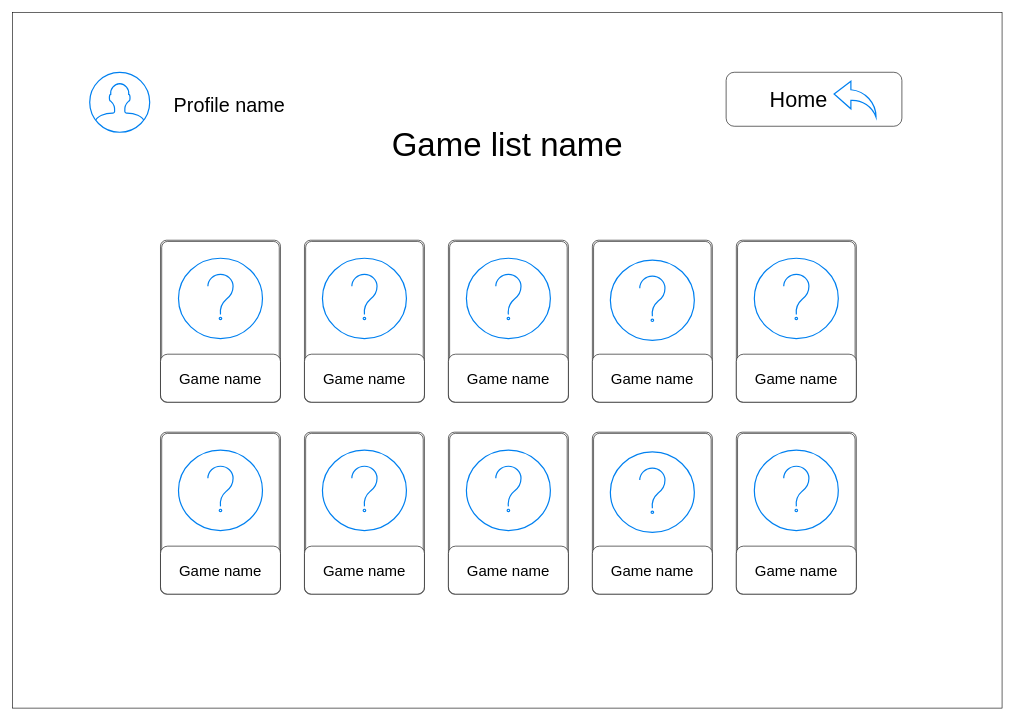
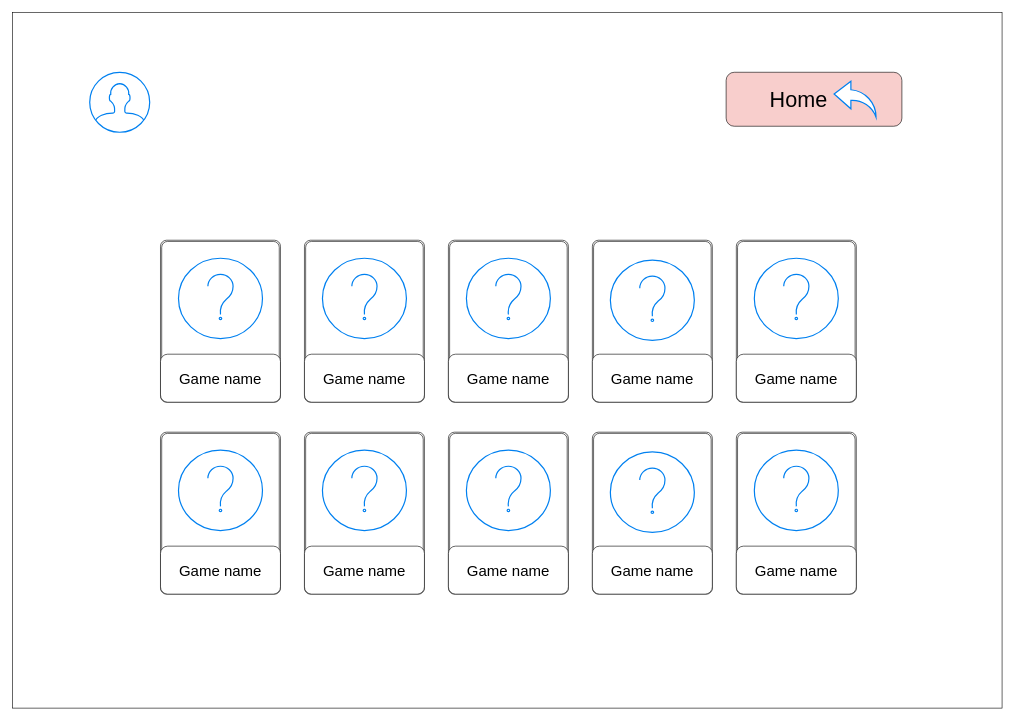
node "Home": fillcolor #ffffff -> #f8cecc
node "Profile name": removed
node "Game list name": removed
